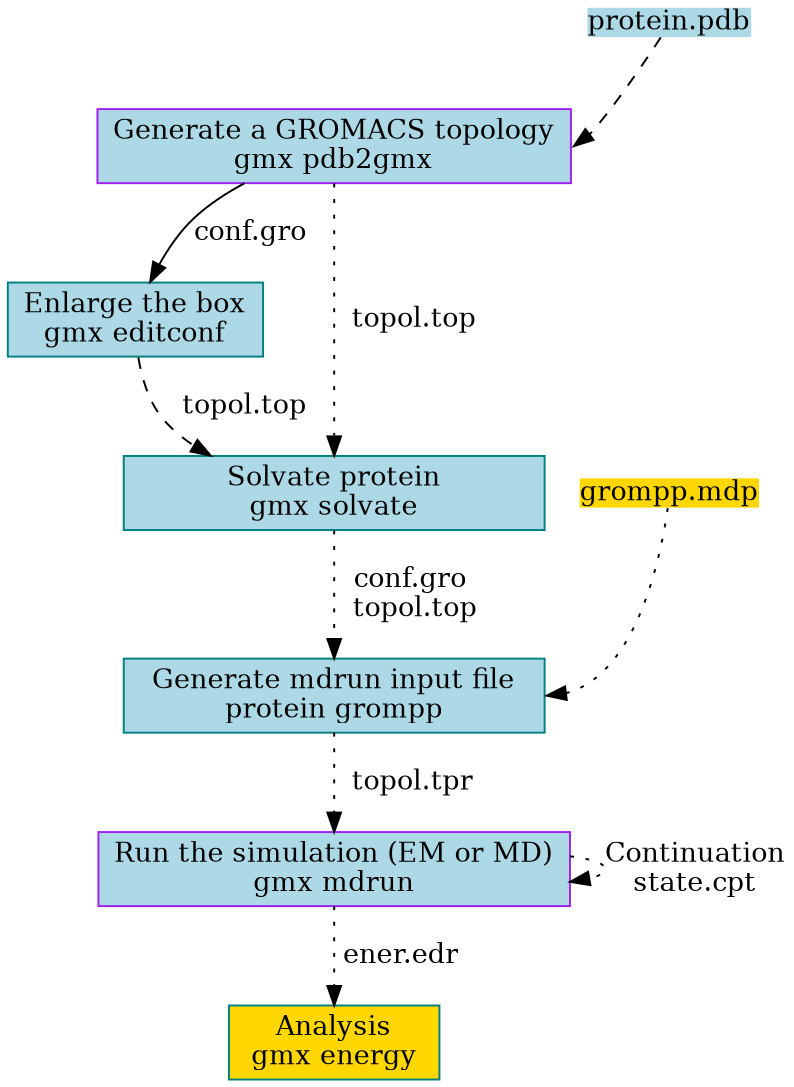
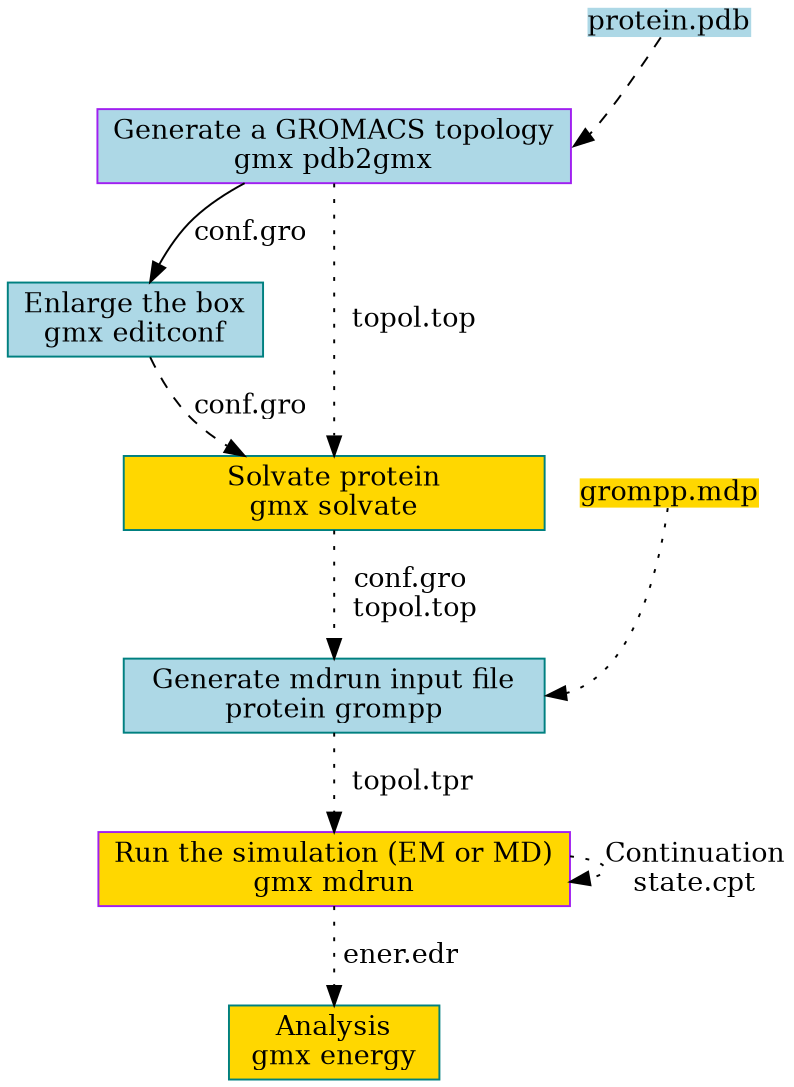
edge "Enlarge the box gmx editconf" -> "Solvate protein gmx solvate": label "  topol.top" -> "conf.gro"
node "Solvate protein gmx solvate": fillcolor lightblue -> gold
node "Run the simulation (EM or MD) gmx mdrun": fillcolor lightblue -> gold
